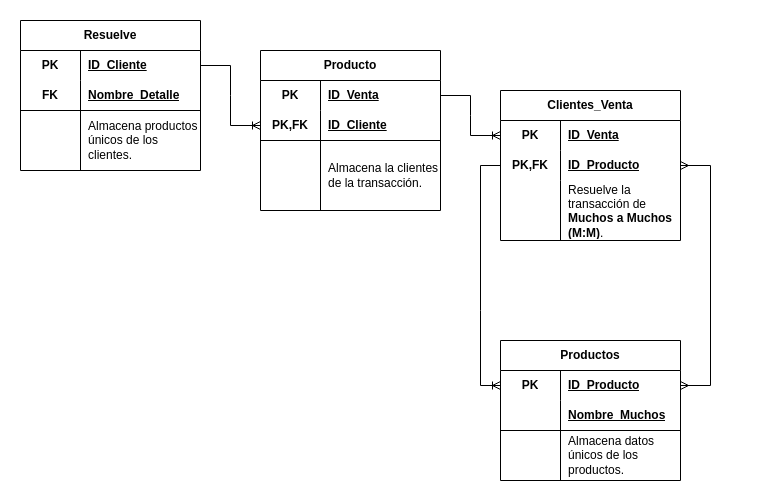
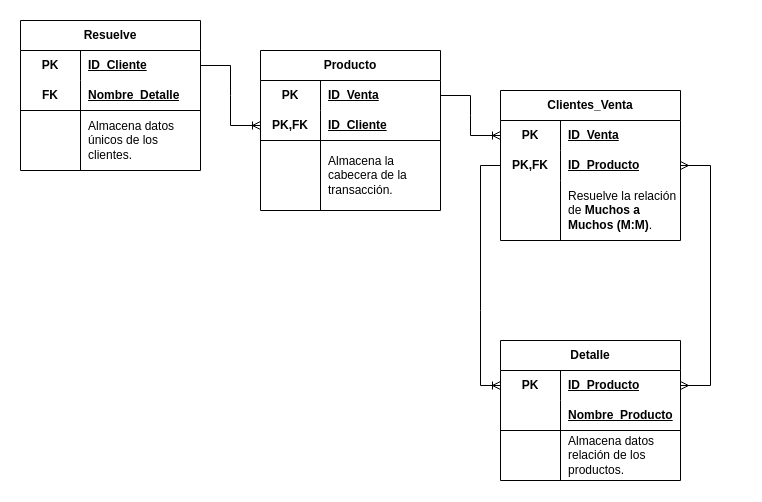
node "Almacena productos únicos de los clientes.": label "Almacena productos únicos de los clientes." -> "Almacena datos únicos de los clientes."
node "Almacena la clientes de la transacción.": label "Almacena la clientes de la transacción." -> "Almacena la cabecera de la transacción."
node "Resuelve la transacción de Muchos a Muchos (M:M).": label "Resuelve la transacción de Muchos a Muchos (M:M)." -> "Resuelve la relación de Muchos a Muchos (M:M)."
node "Productos": label "Productos" -> "Detalle"
node "Nombre_Muchos": label "Nombre_Muchos" -> "Nombre_Producto"
node "Almacena datos únicos de los productos.": label "Almacena datos únicos de los productos." -> "Almacena datos relación de los productos."
